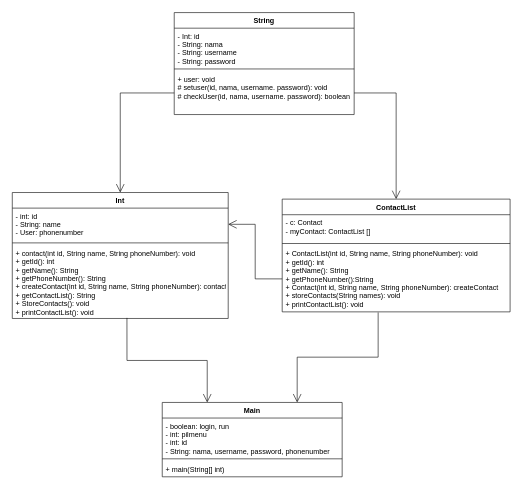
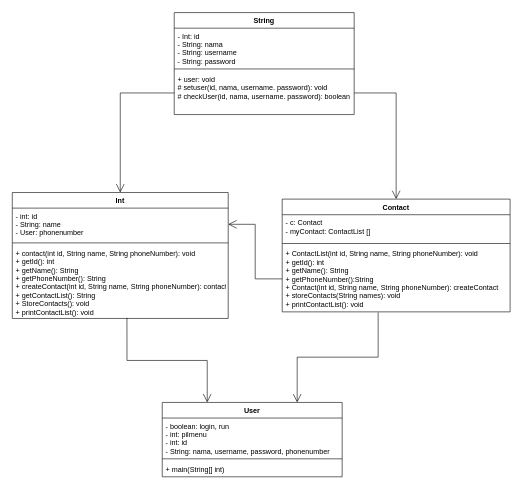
node "ContactList": label "ContactList" -> "Contact"
node "Main": label "Main" -> "User"
